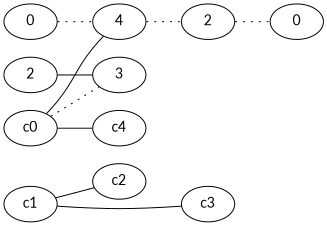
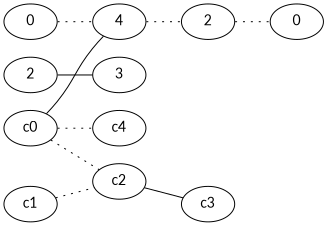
edge "3" -- "c0": now "c2" -- "c0"
edge "c0" -- "c4": style solid -> dotted
edge "c2" -- "c1": style solid -> dotted
edge "c1" -- "c3": now "c2" -- "c3"
